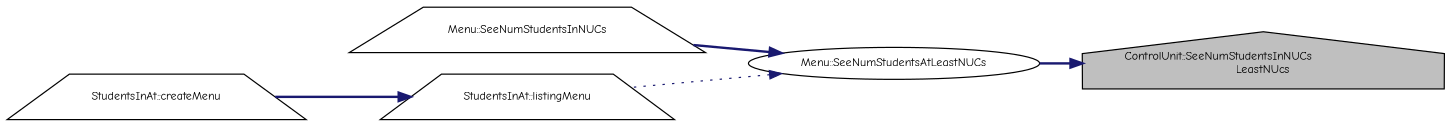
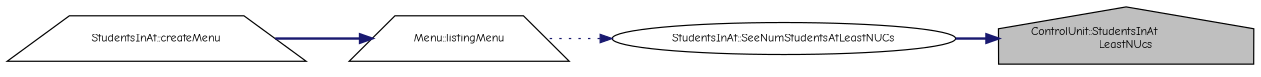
node "Menu::SeeNumStudentsInNUCs": removed
node "Menu::SeeNumStudentsAtLeastNUCs": label "Menu::SeeNumStudentsAtLeastNUCs" -> "StudentsInAt::SeeNumStudentsAtLeastNUCs"
node "ControlUnit::SeeNumStudentsInNUCs LeastNUcs": label "ControlUnit::SeeNumStudentsInNUCs LeastNUcs" -> "ControlUnit::StudentsInAt LeastNUcs"
node "StudentsInAt::listingMenu": label "StudentsInAt::listingMenu" -> "Menu::listingMenu"
